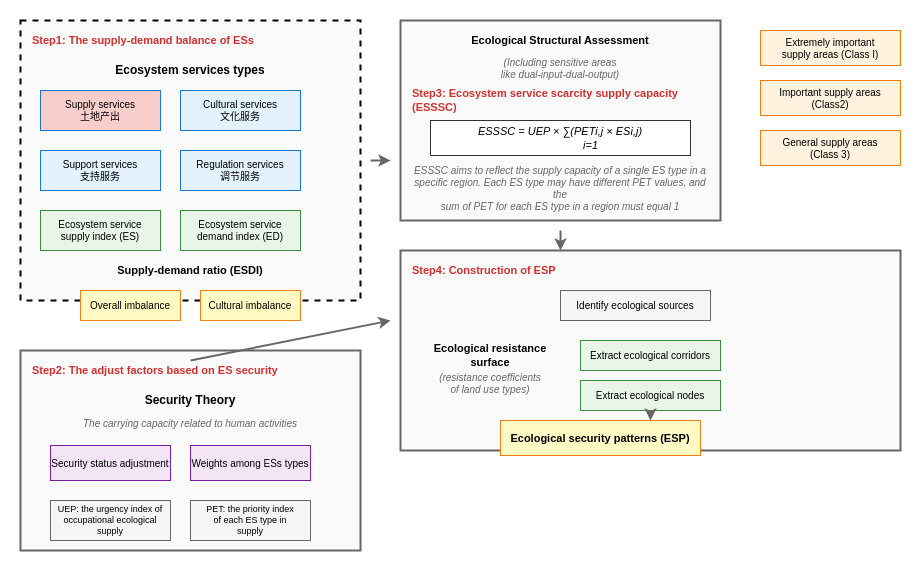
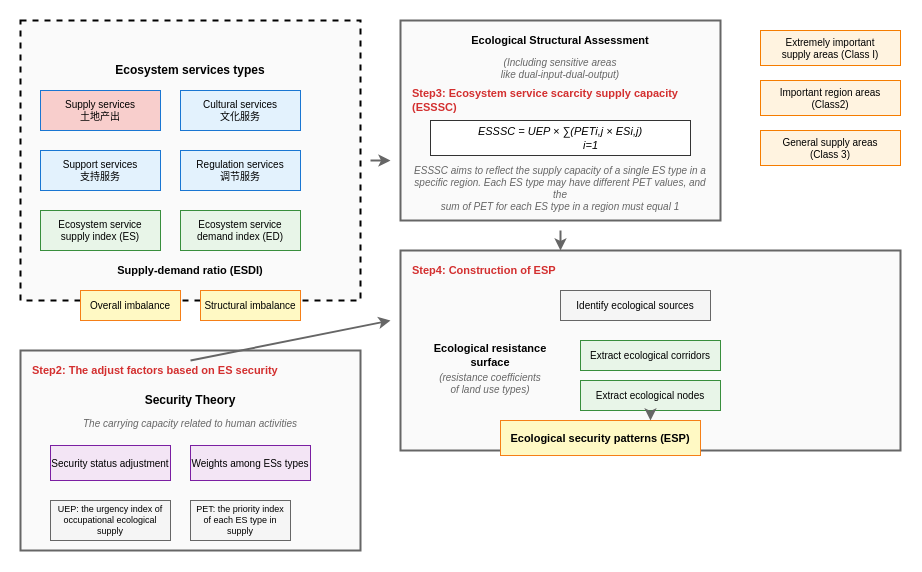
node "Step1: The supply-demand balance of ESs": removed
node "Important supply areas (Class2)": label "Important supply areas (Class2)" -> "Important region areas (Class2)"
node "Cultural imbalance": label "Cultural imbalance" -> "Structural imbalance"
node "PET: the priority index of each ES type in supply": size 120x40 -> 100x40
